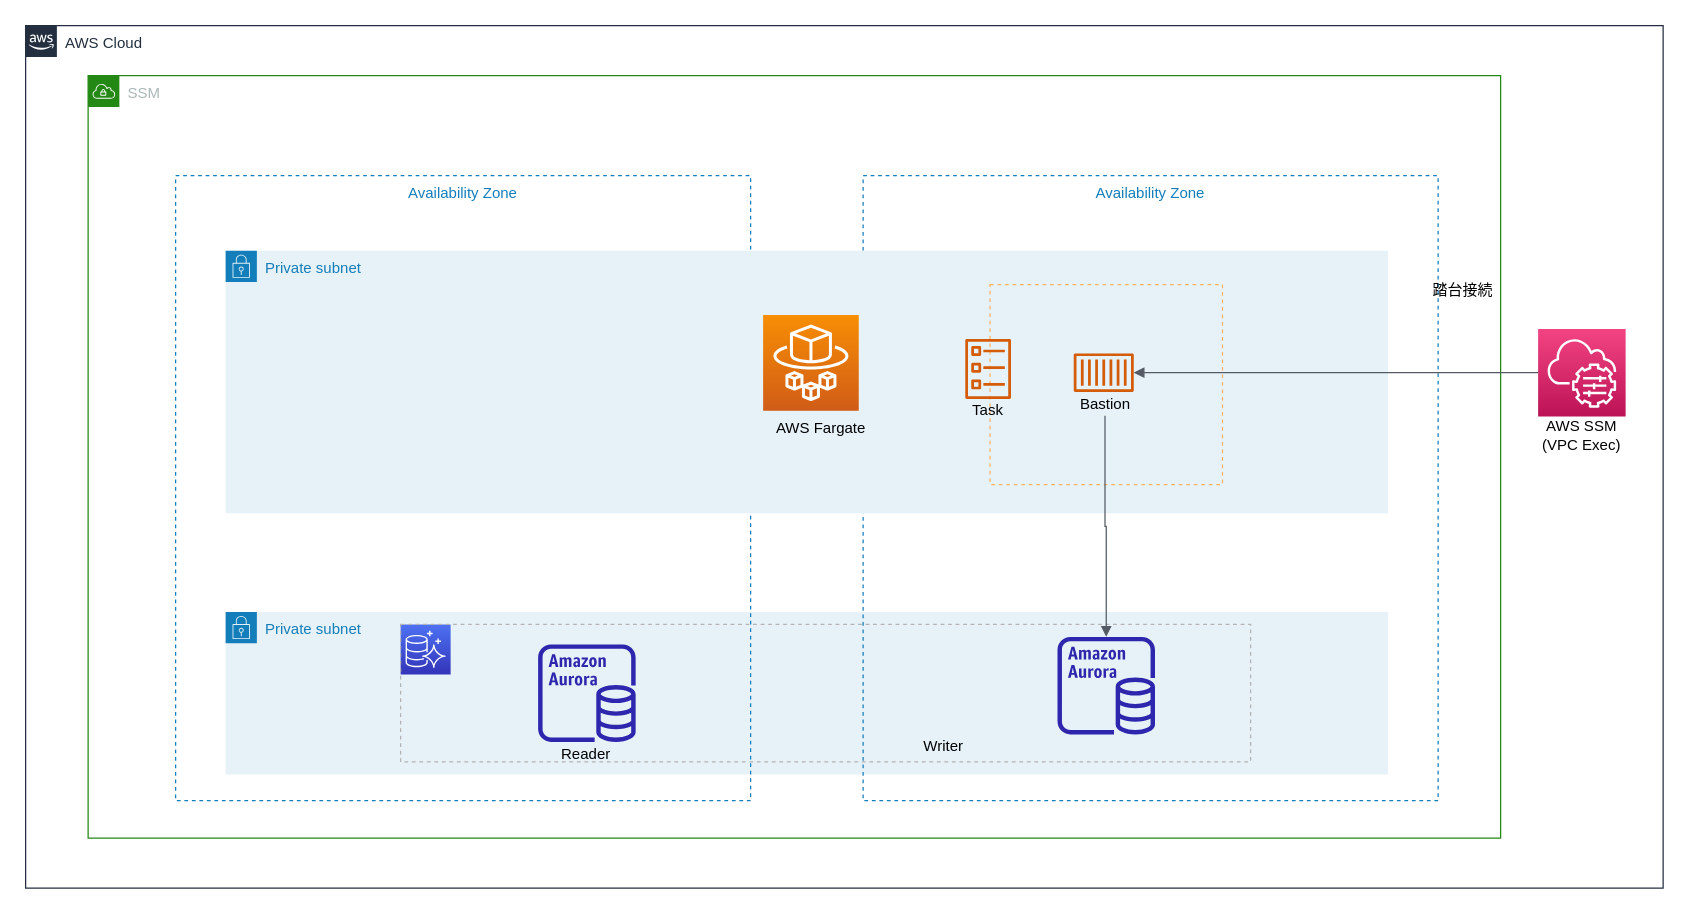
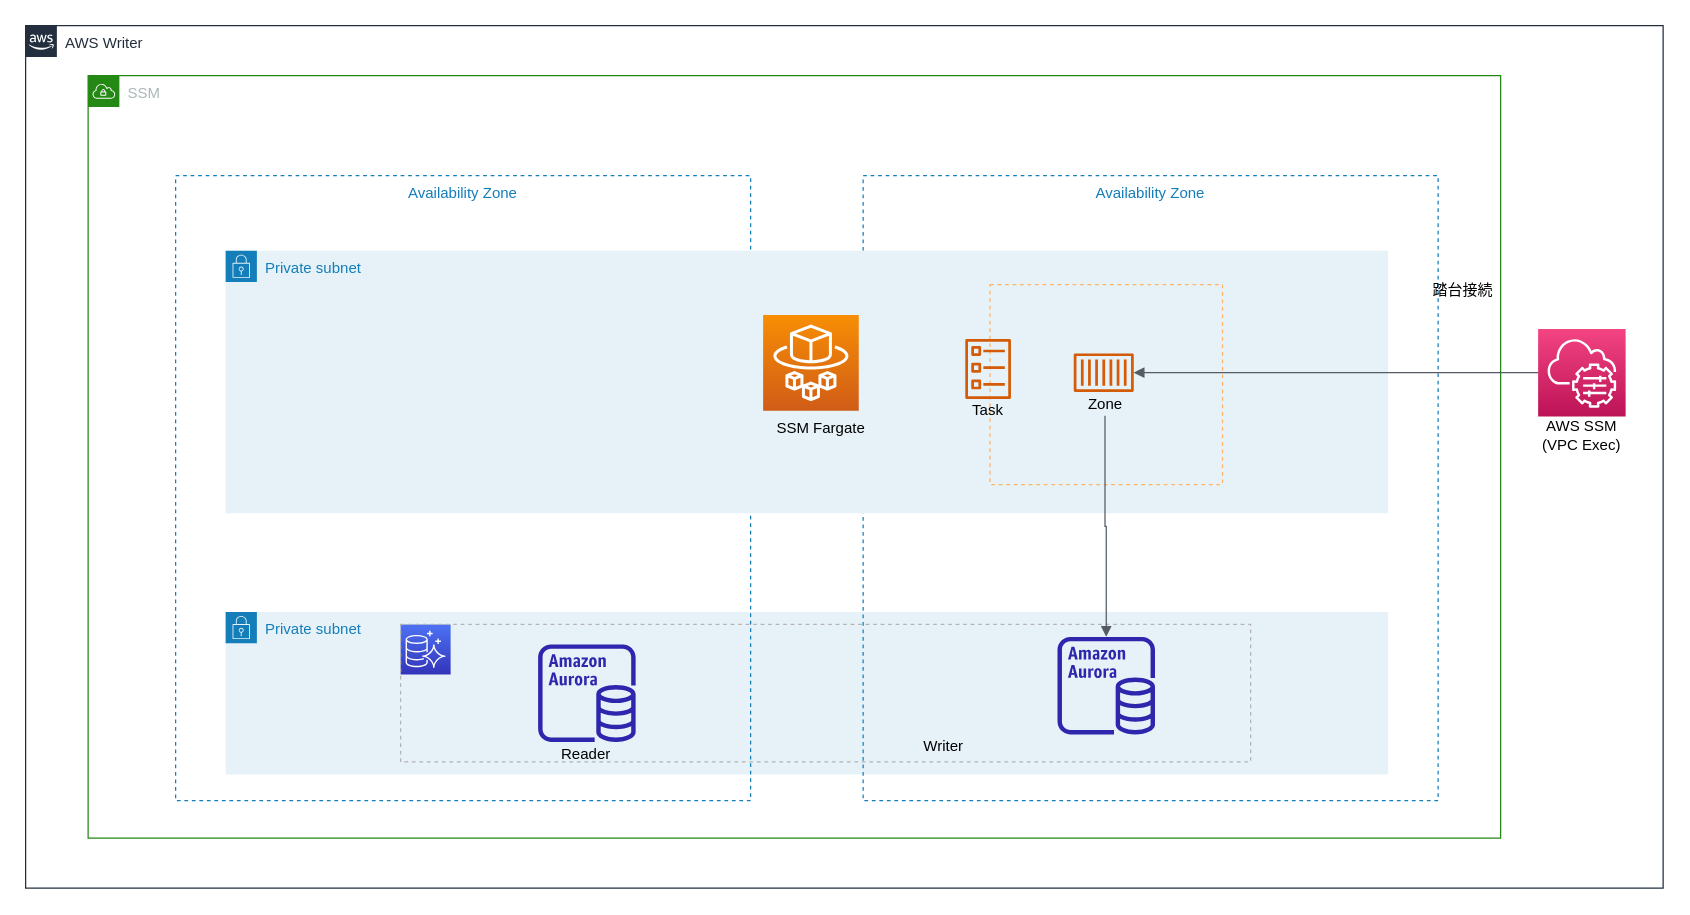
node "AWS Cloud": label "AWS Cloud" -> "AWS Writer"
node "Bastion": label "Bastion" -> "Zone"
node "AWS Fargate": label "AWS Fargate" -> "SSM Fargate"
